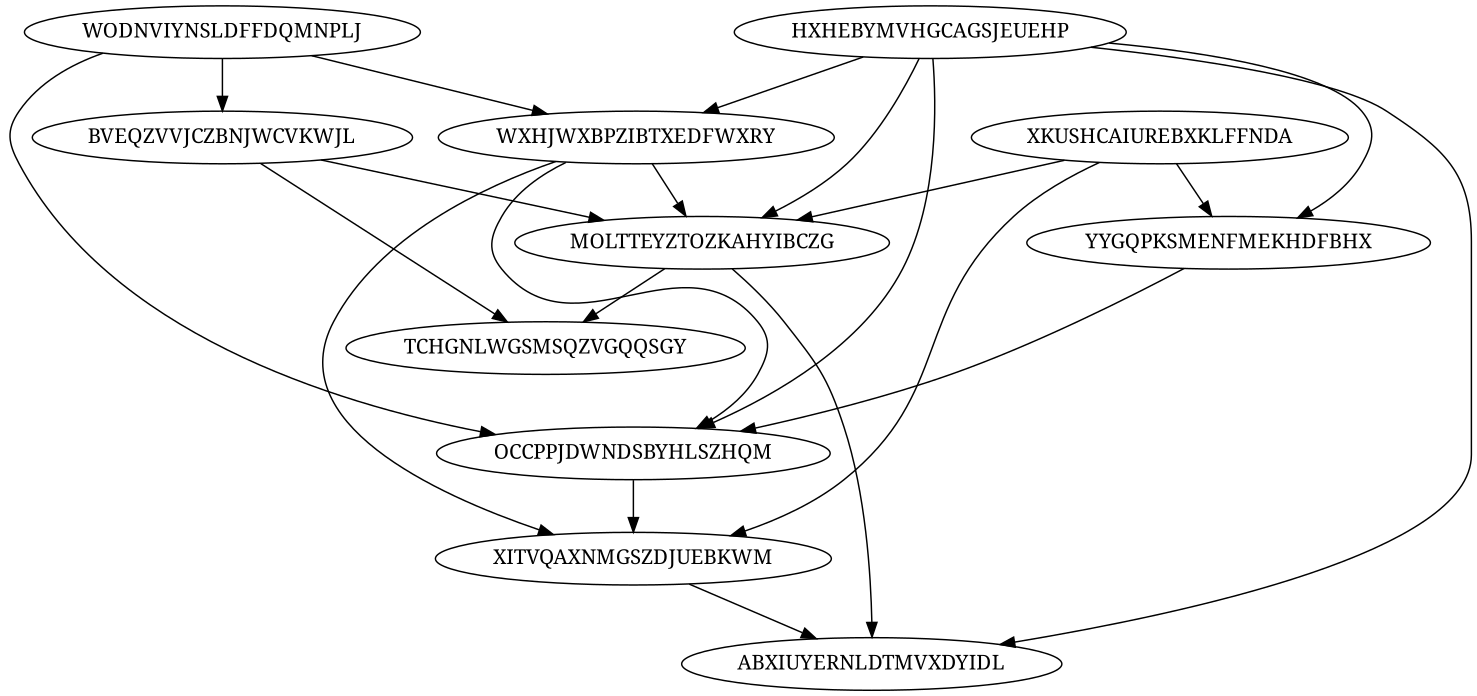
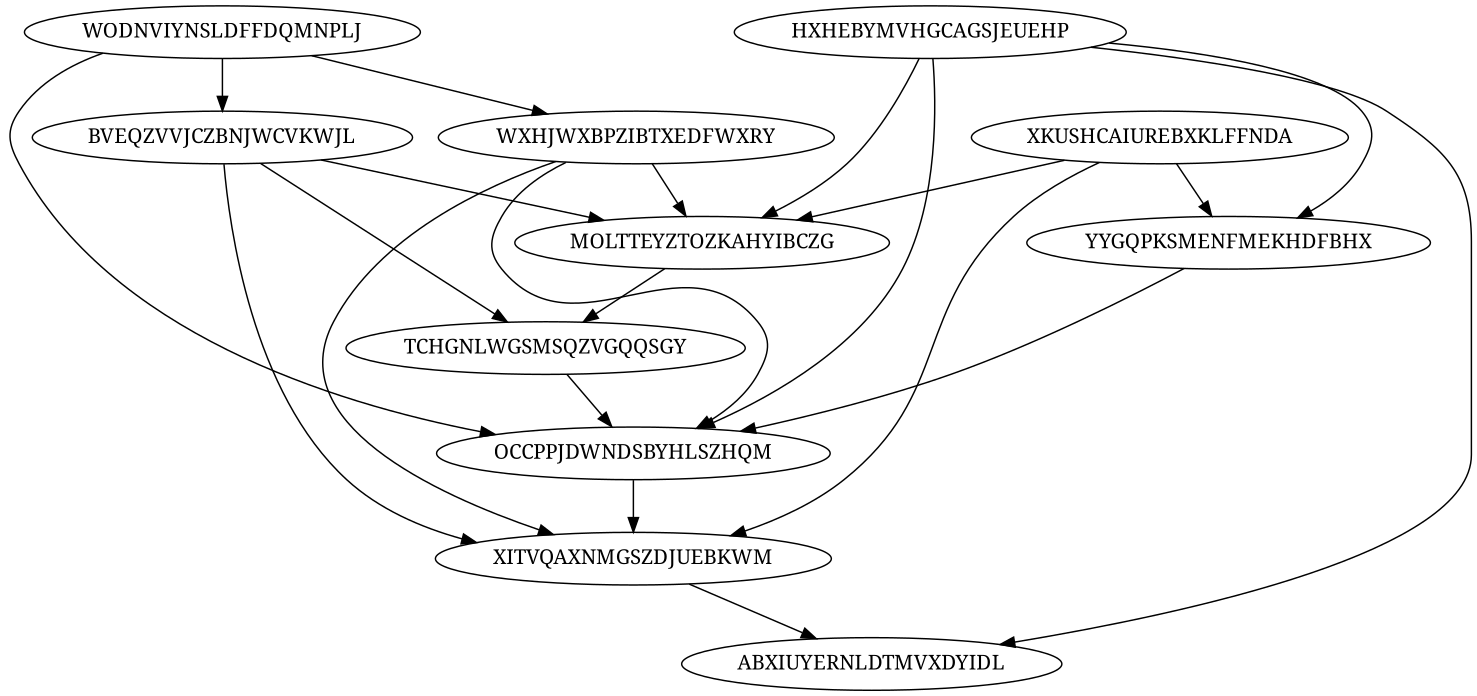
edge "HXHEBYMVHGCAGSJEUEHP" -> "WXHJWXBPZIBTXEDFWXRY": removed
edge "BVEQZVVJCZBNJWCVKWJL" -> "XITVQAXNMGSZDJUEBKWM": added
edge "TCHGNLWGSMSQZVGQQSGY" -> "OCCPPJDWNDSBYHLSZHQM": added
edge "MOLTTEYZTOZKAHYIBCZG" -> "ABXIUYERNLDTMVXDYIDL": removed
